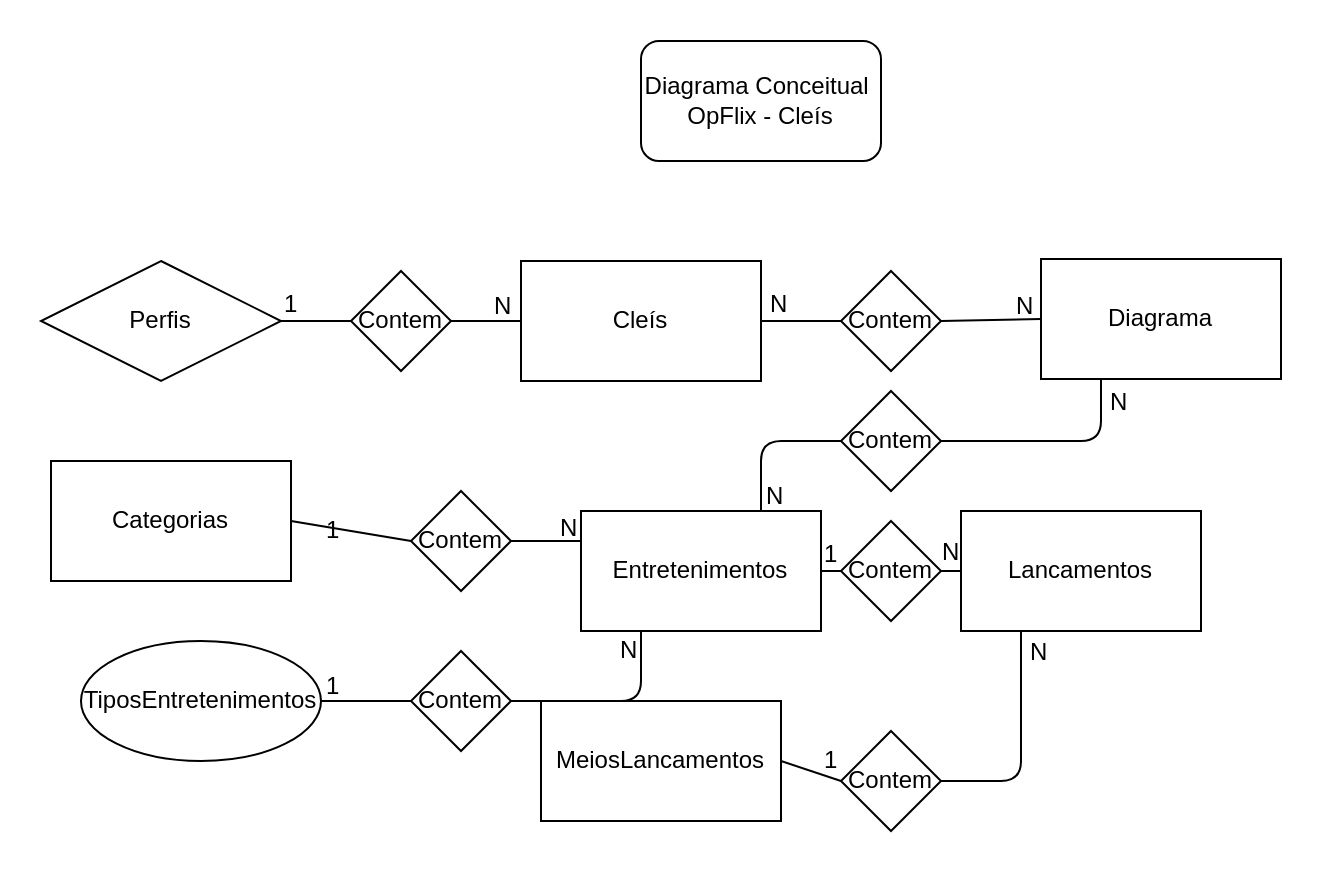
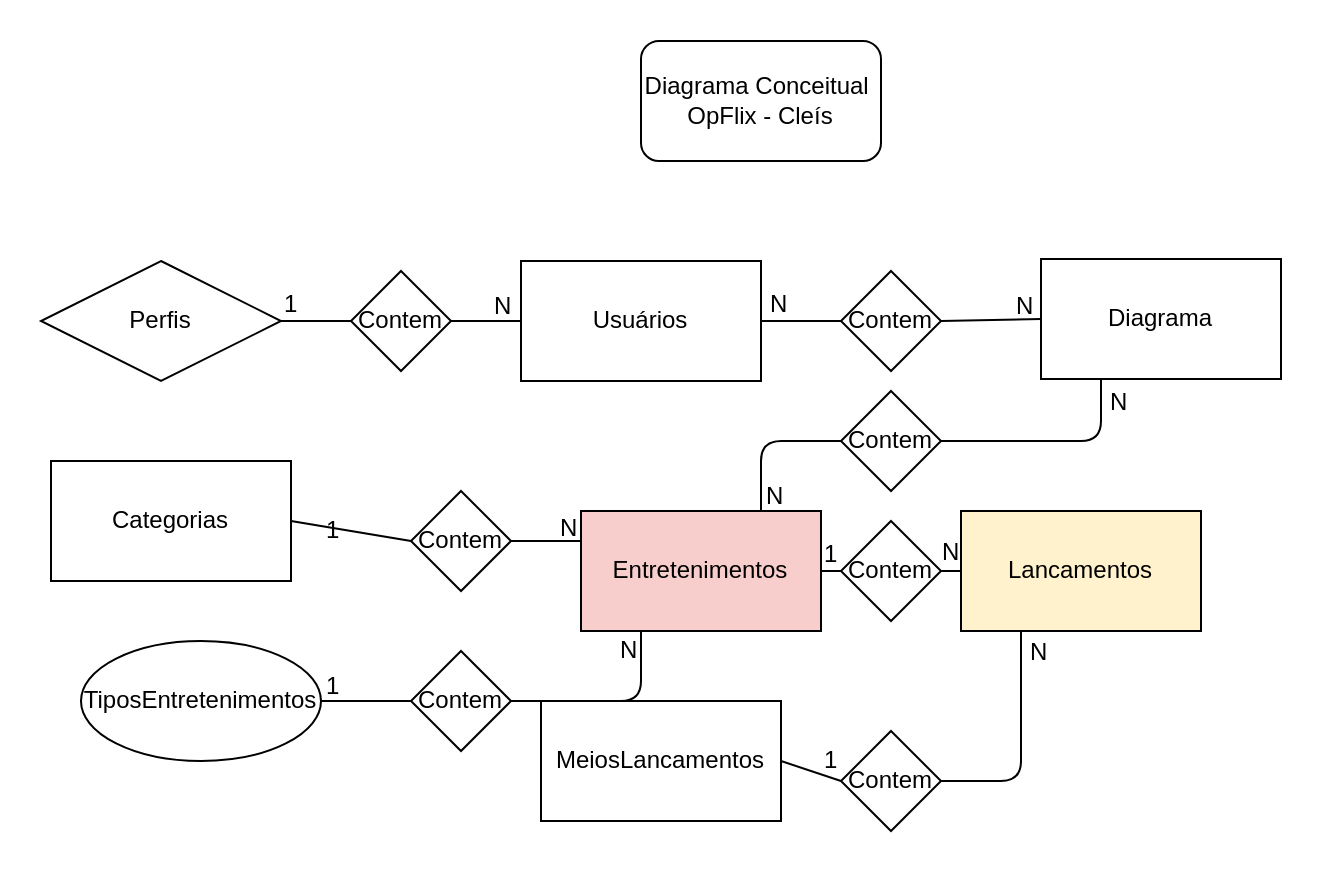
node "Cleís": label "Cleís" -> "Usuários"
node "Entretenimentos": fillcolor #ffffff -> #f8cecc
node "Lancamentos": fillcolor #ffffff -> #fff2cc
